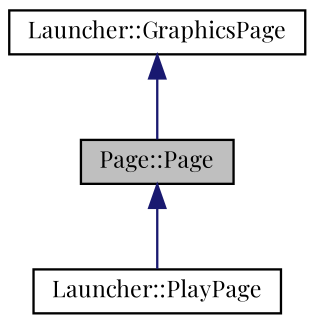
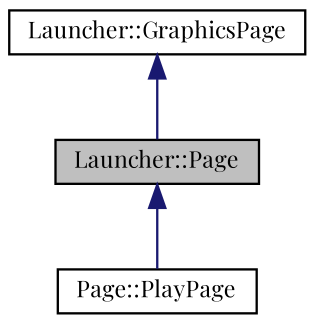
node "Page::Page": label "Page::Page" -> "Launcher::Page"
node "Launcher::PlayPage": label "Launcher::PlayPage" -> "Page::PlayPage"
